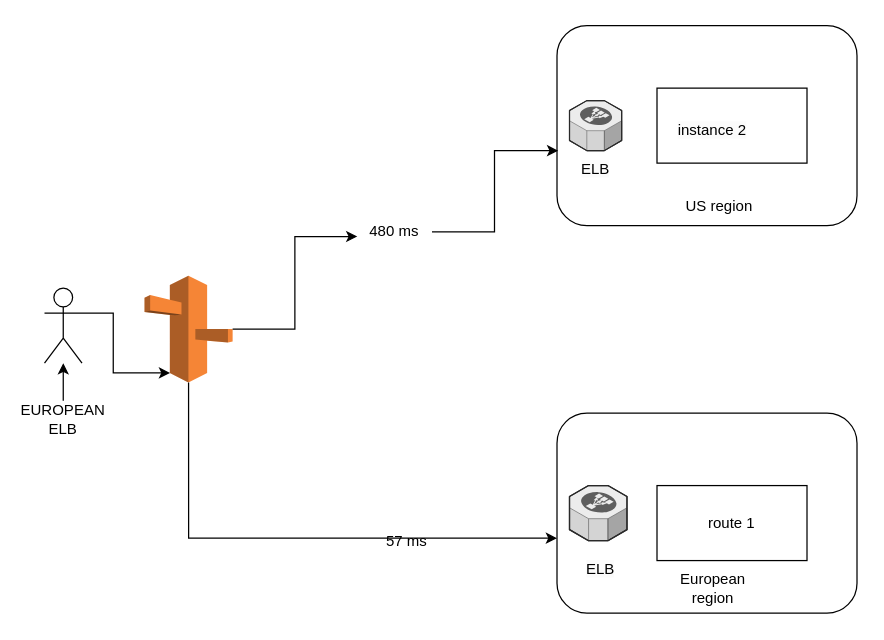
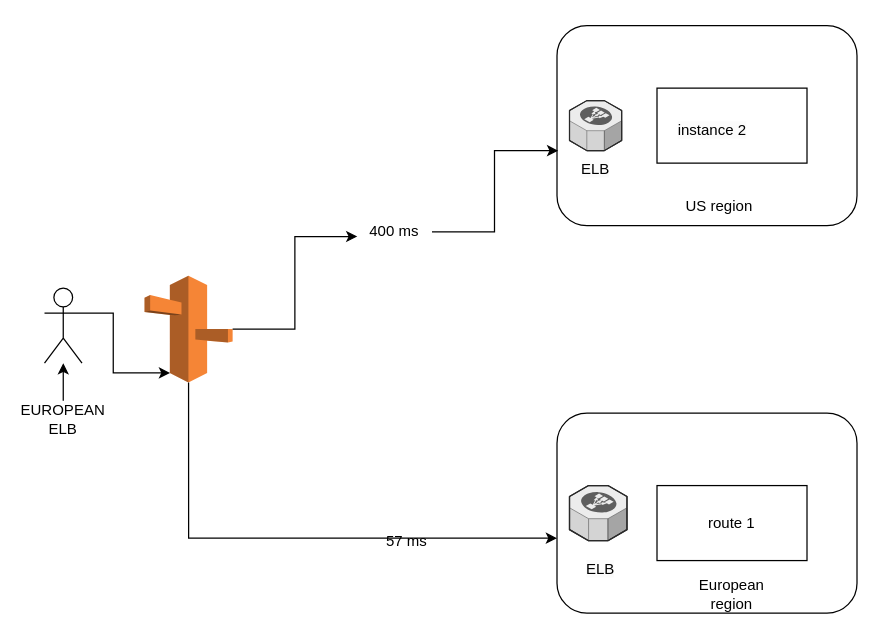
node "480 ms": label "480 ms" -> "400 ms"
node "European region": moved (713, 588) -> (732, 594)
